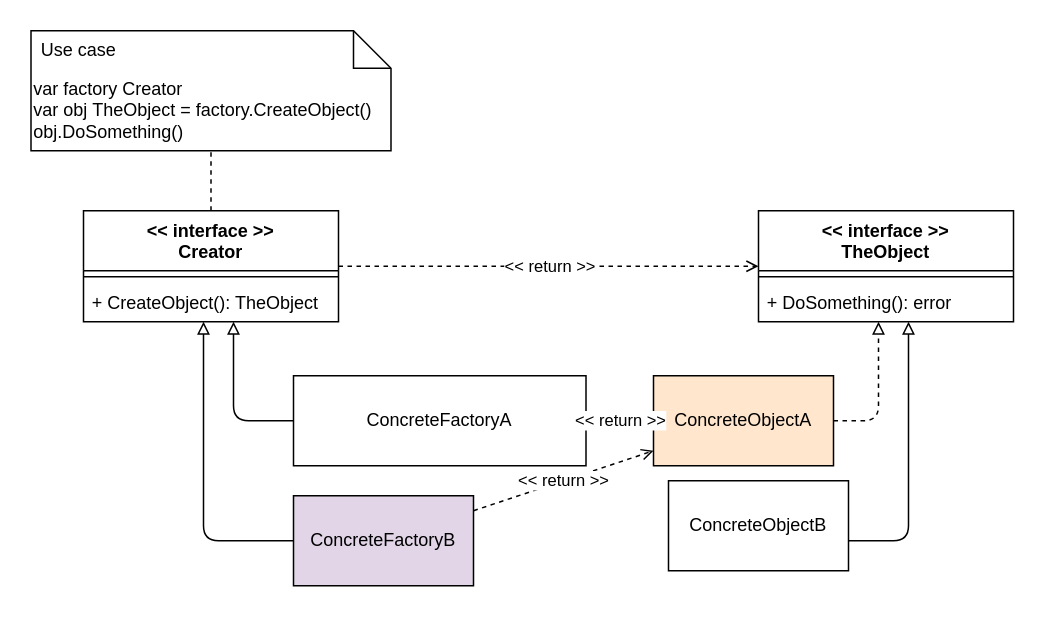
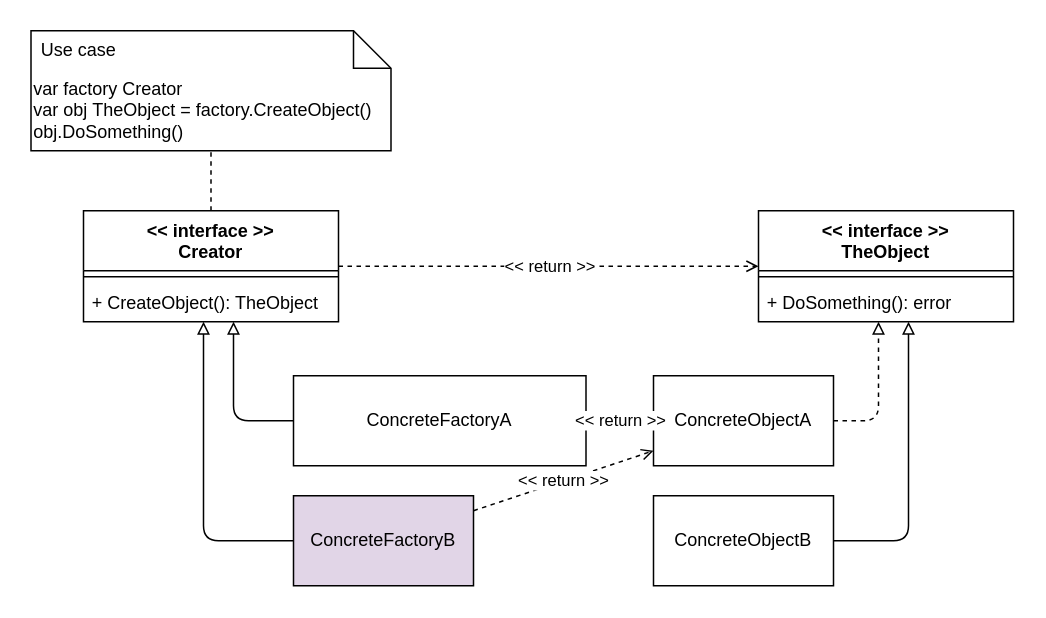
node "ConcreteObjectA": fillcolor #ffe6cc -> #ffffff
node "ConcreteObjectB": moved (758, 526) -> (743, 541)
